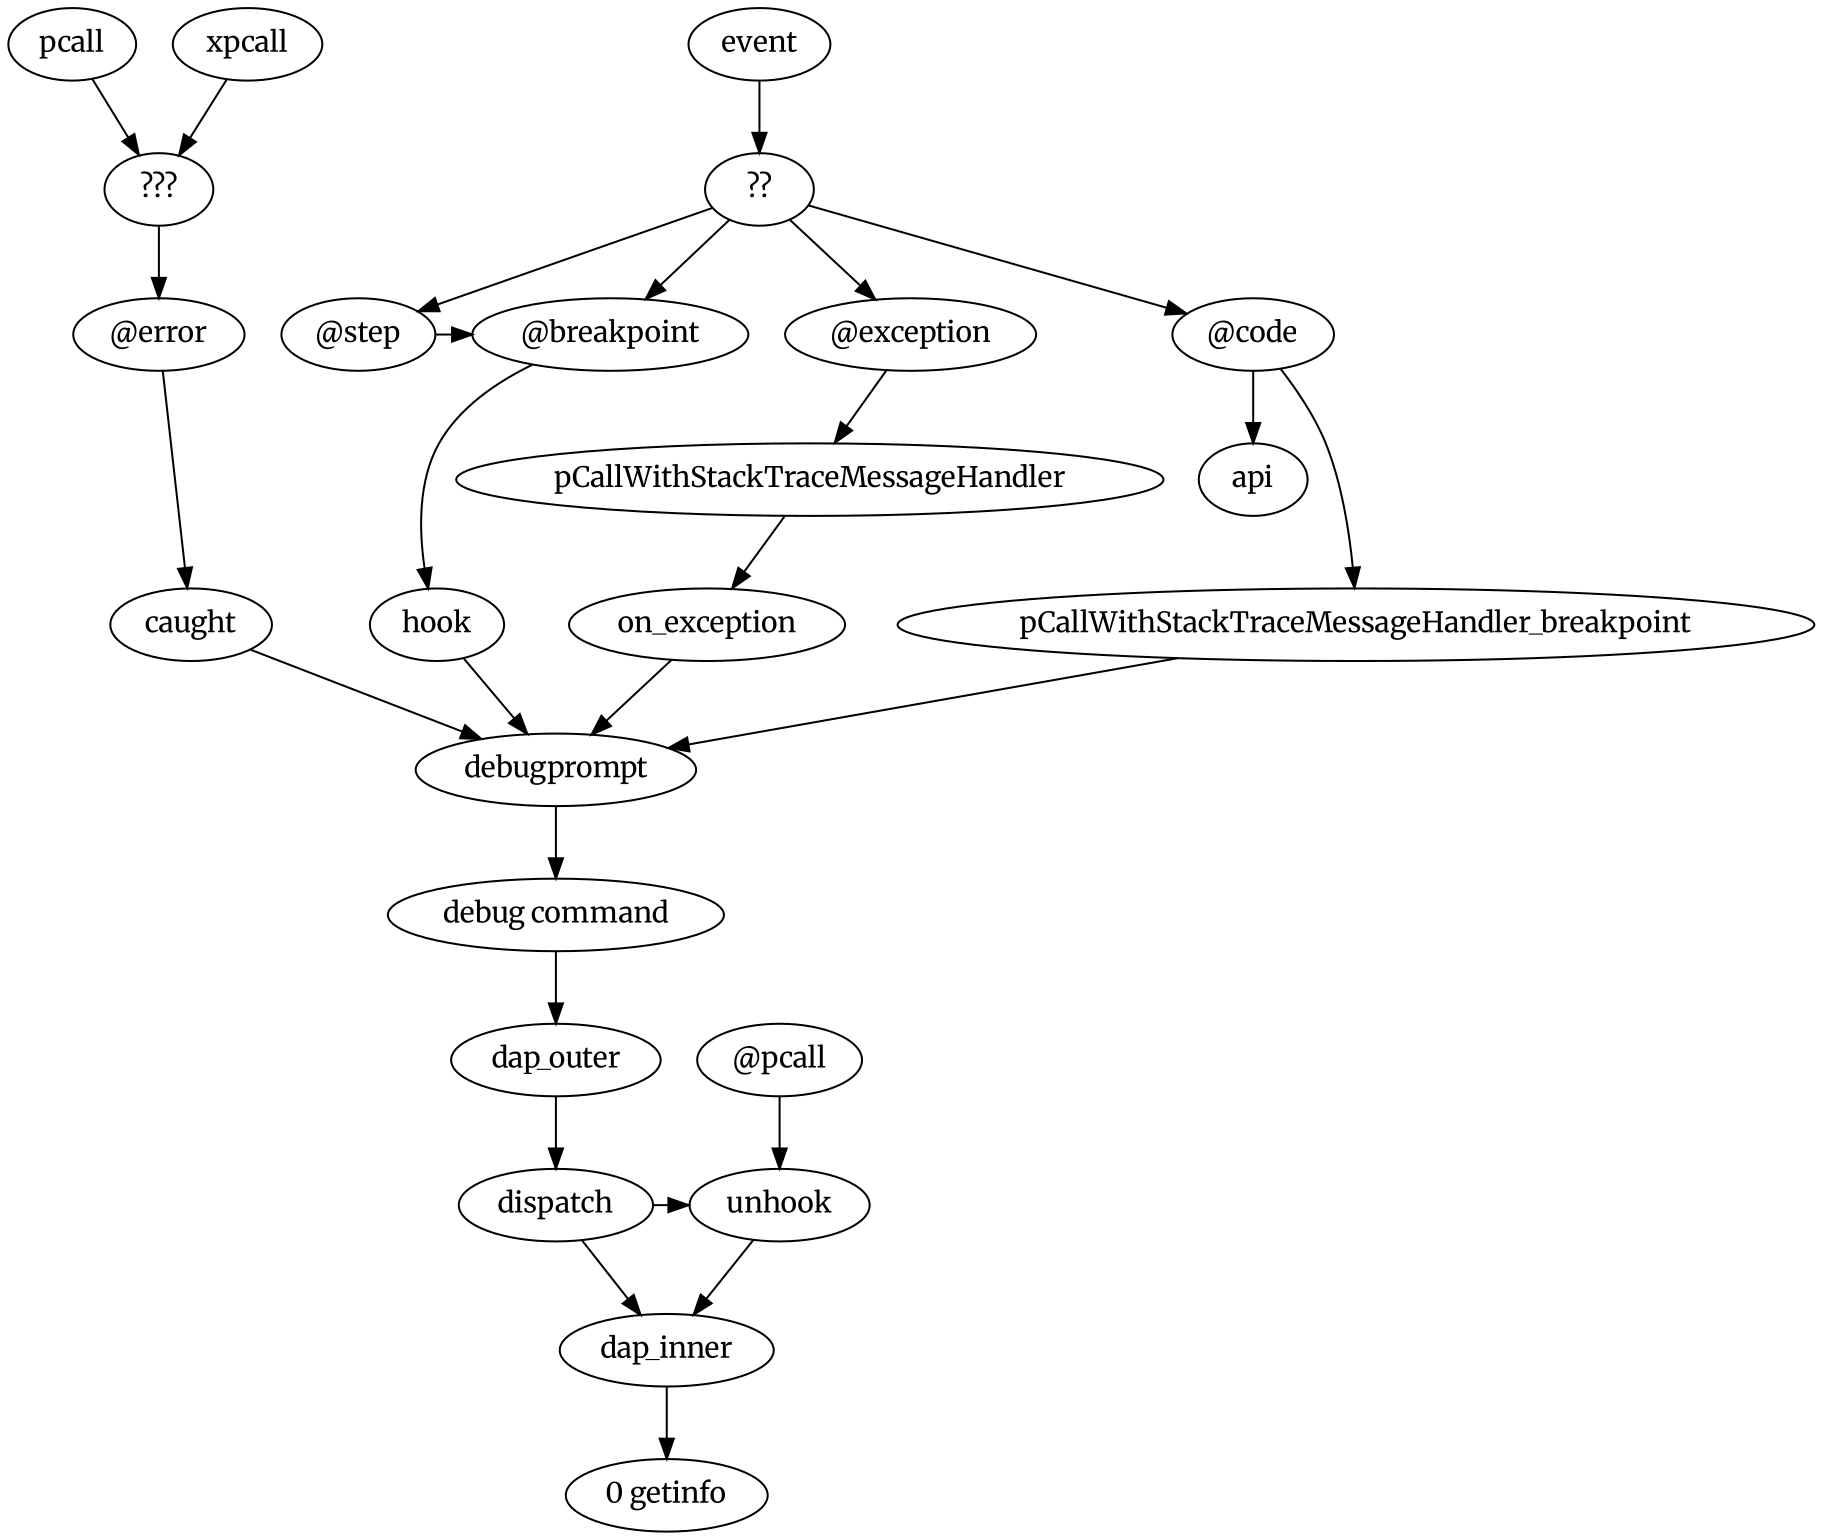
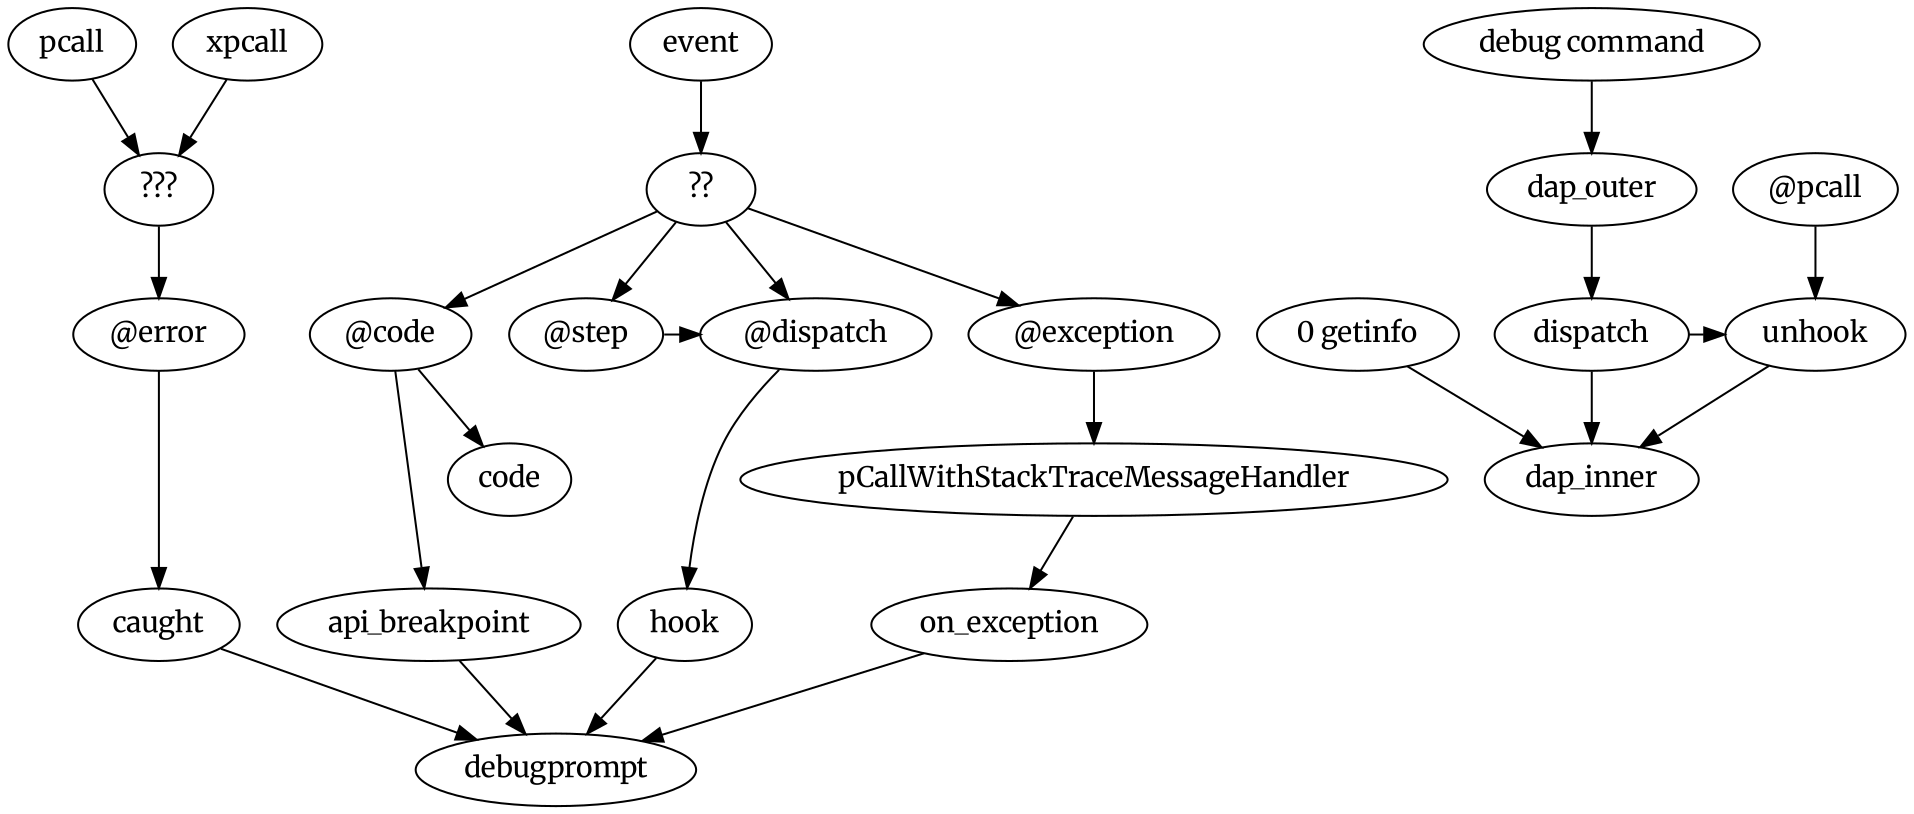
node "@breakpoint": label "@breakpoint" -> "@dispatch"
node "api": label "api" -> "code"
node "pCallWithStackTraceMessageHandler_breakpoint": label "pCallWithStackTraceMessageHandler_breakpoint" -> "api_breakpoint"
edge "debugprompt" -> "debug command": removed
edge "dap_inner" -> "0 getinfo": reversed
